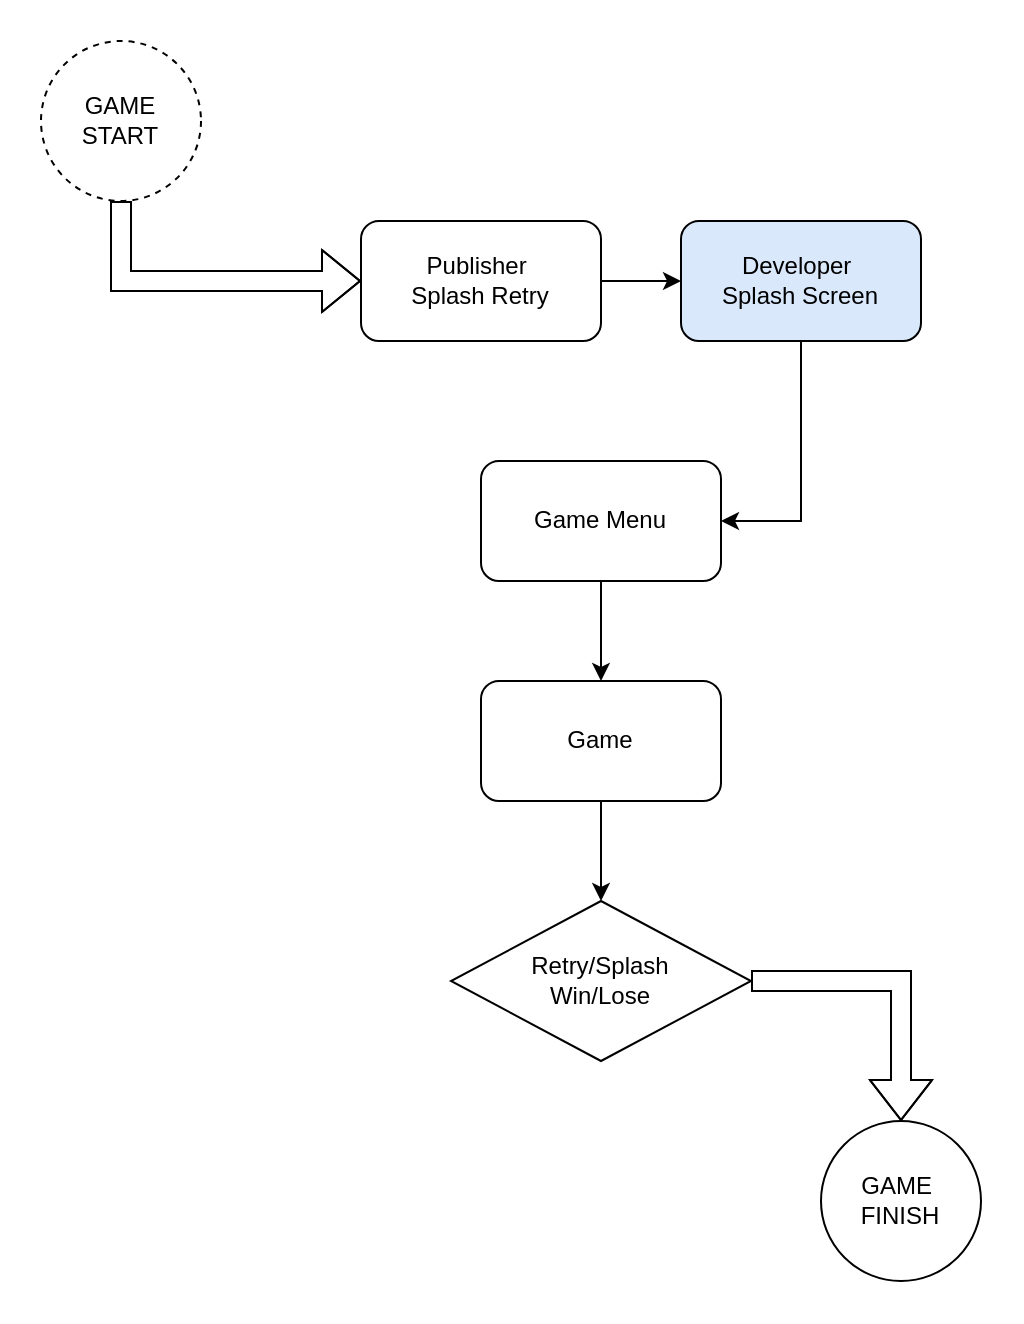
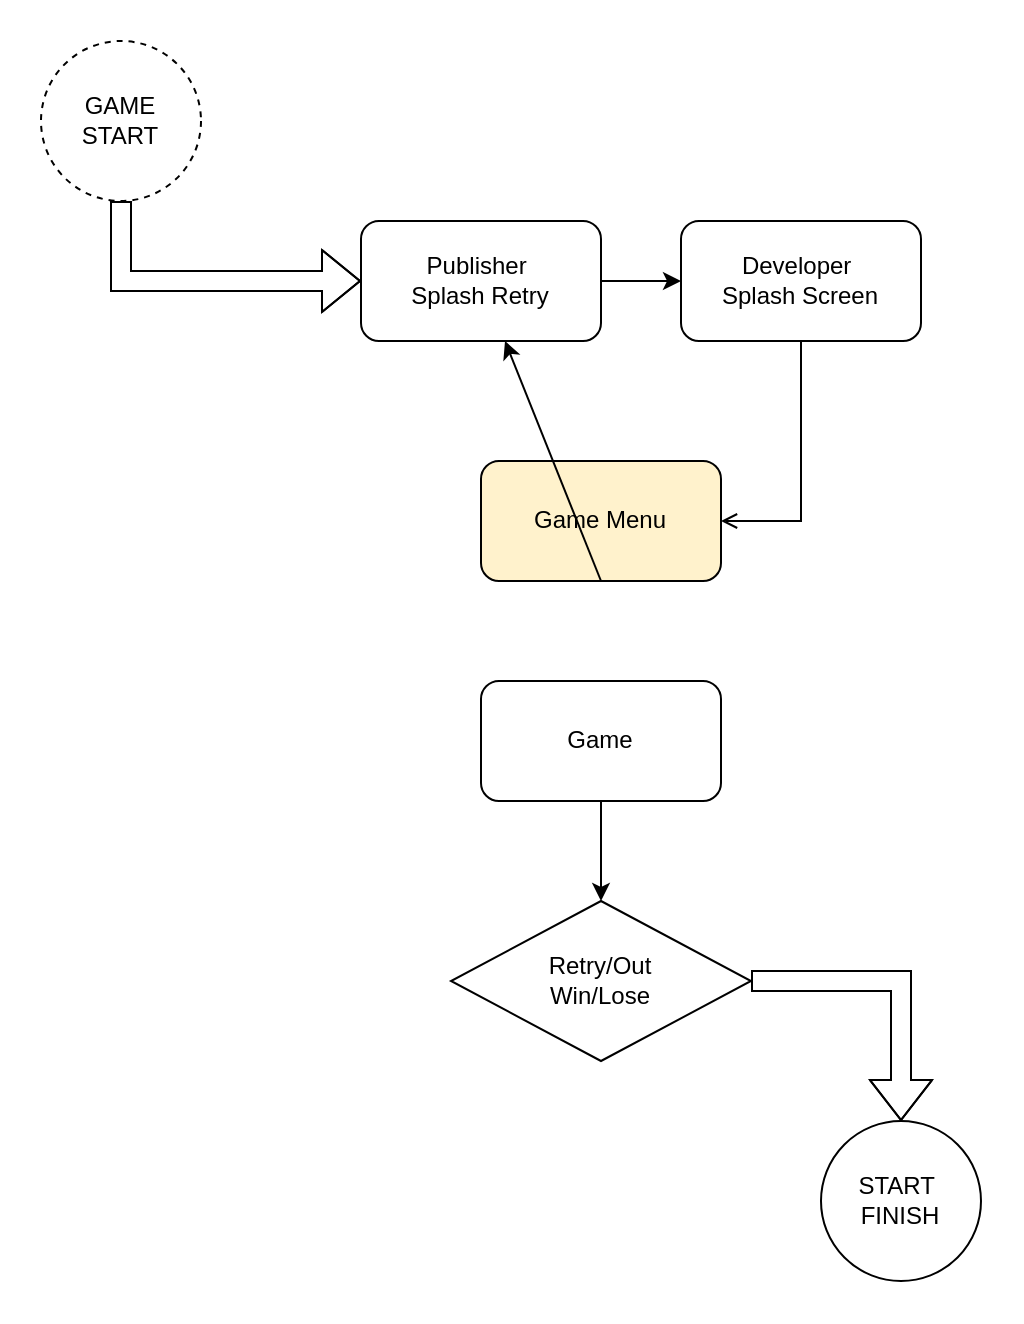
node "Developer Splash Screen": fillcolor #dae8fc -> #ffffff
node "Game Menu": fillcolor #ffffff -> #fff2cc
edge "Developer Splash Screen" -> "Game Menu": arrowhead classic -> open
edge "Game Menu" -> "Game": now "Game Menu" -> "Publisher Splash Retry"
node "Retry/Splash Win/Lose": label "Retry/Splash Win/Lose" -> "Retry/Out Win/Lose"
node "GAME FINISH": label "GAME FINISH" -> "START FINISH"
